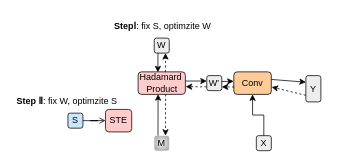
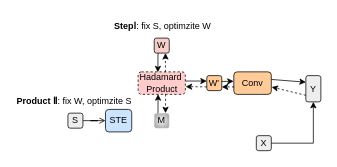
node "W": fillcolor #eeeeee -> #f8cecc
node "Hadamard Product": style solid -> dashed
node "W'": fillcolor #eeeeee -> #ffcc99
node "Step Ⅱ: fix W, optimzite S": label "Step Ⅱ: fix W, optimzite S" -> "Product Ⅱ: fix W, optimzite S"
edge "X" -> "Conv": now "X" -> "Y"
node "S": fillcolor #cce5ff -> #eeeeee
node "STE": fillcolor #ffcccc -> #cce5ff
node "M": moved (162, 143) -> (162, 120)
